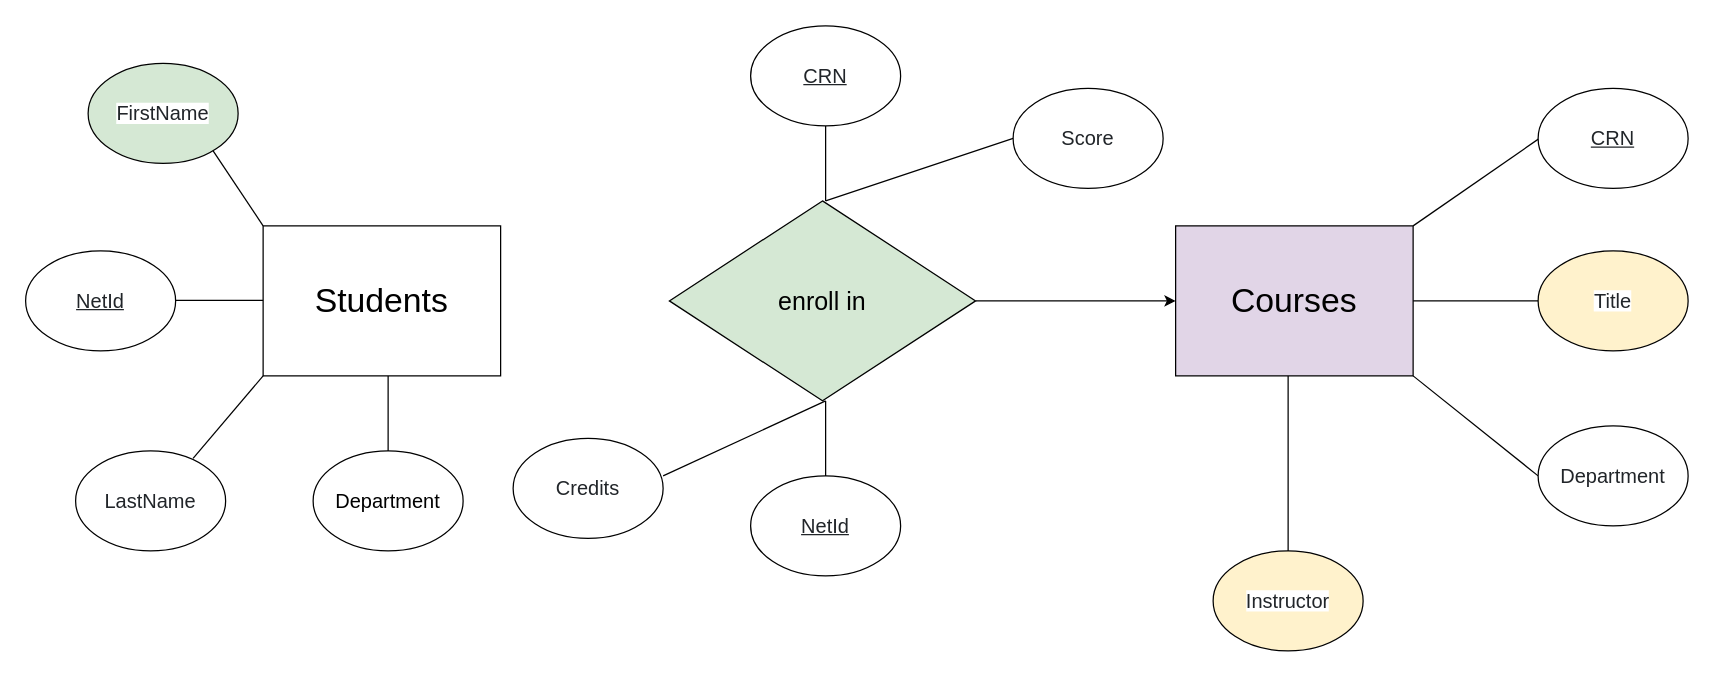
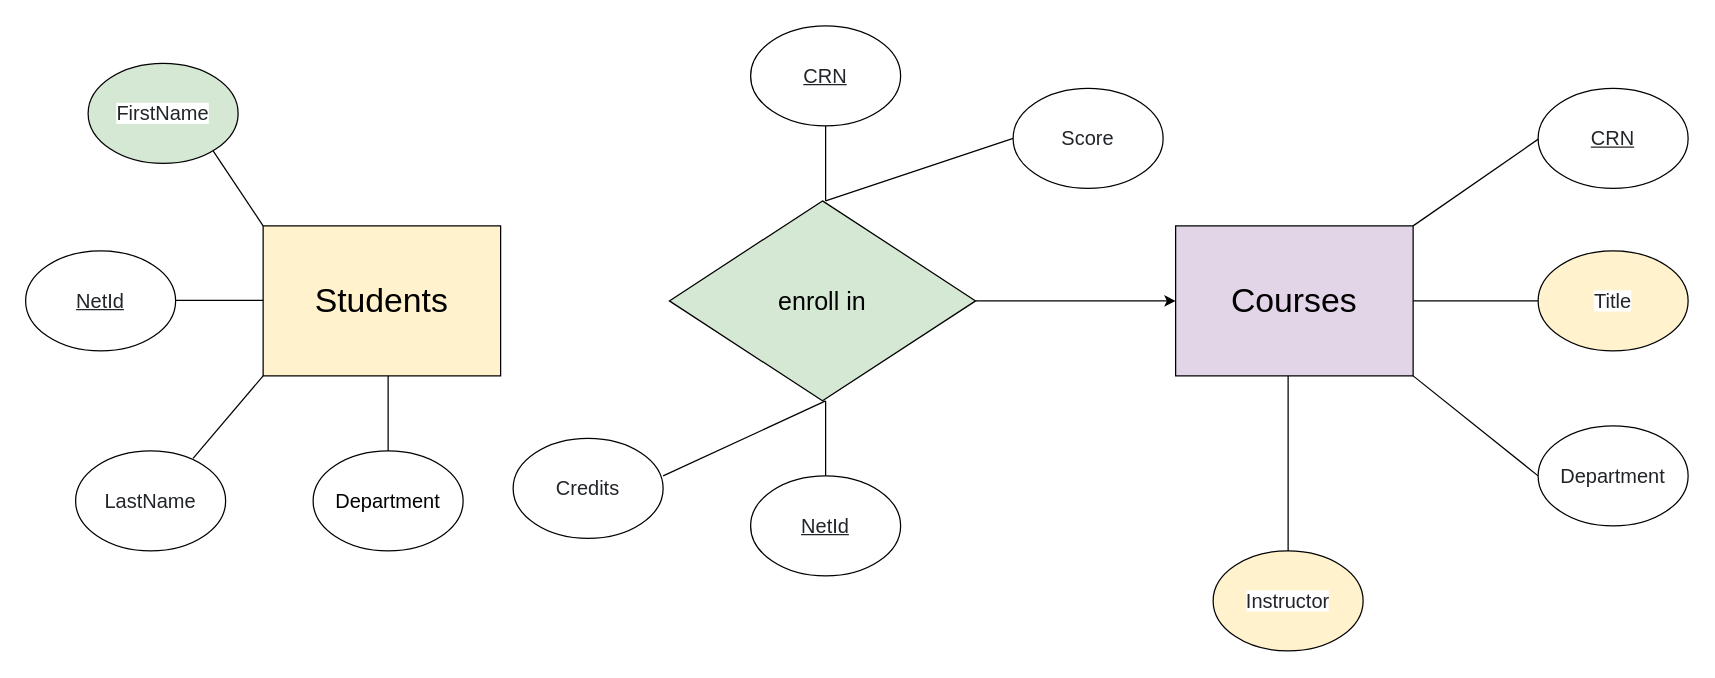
node "Students": fillcolor #ffffff -> #fff2cc
